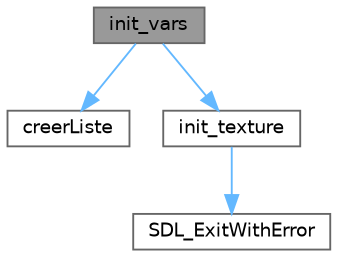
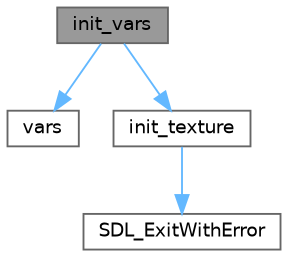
node "creerListe": label "creerListe" -> "vars"
